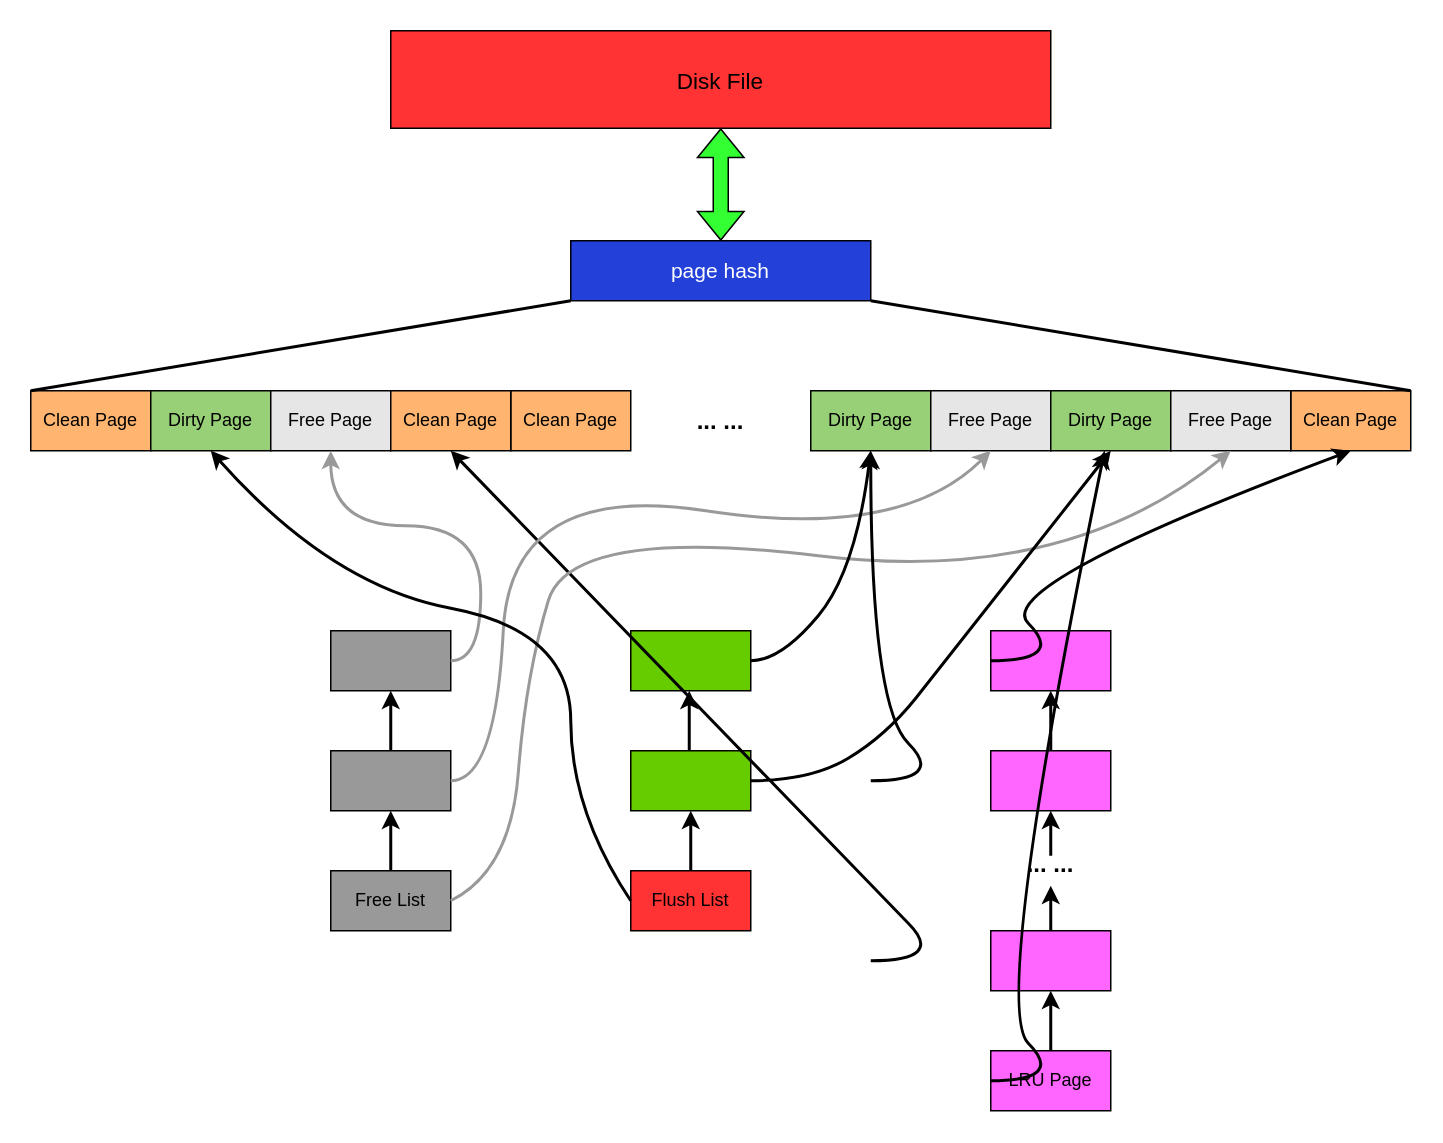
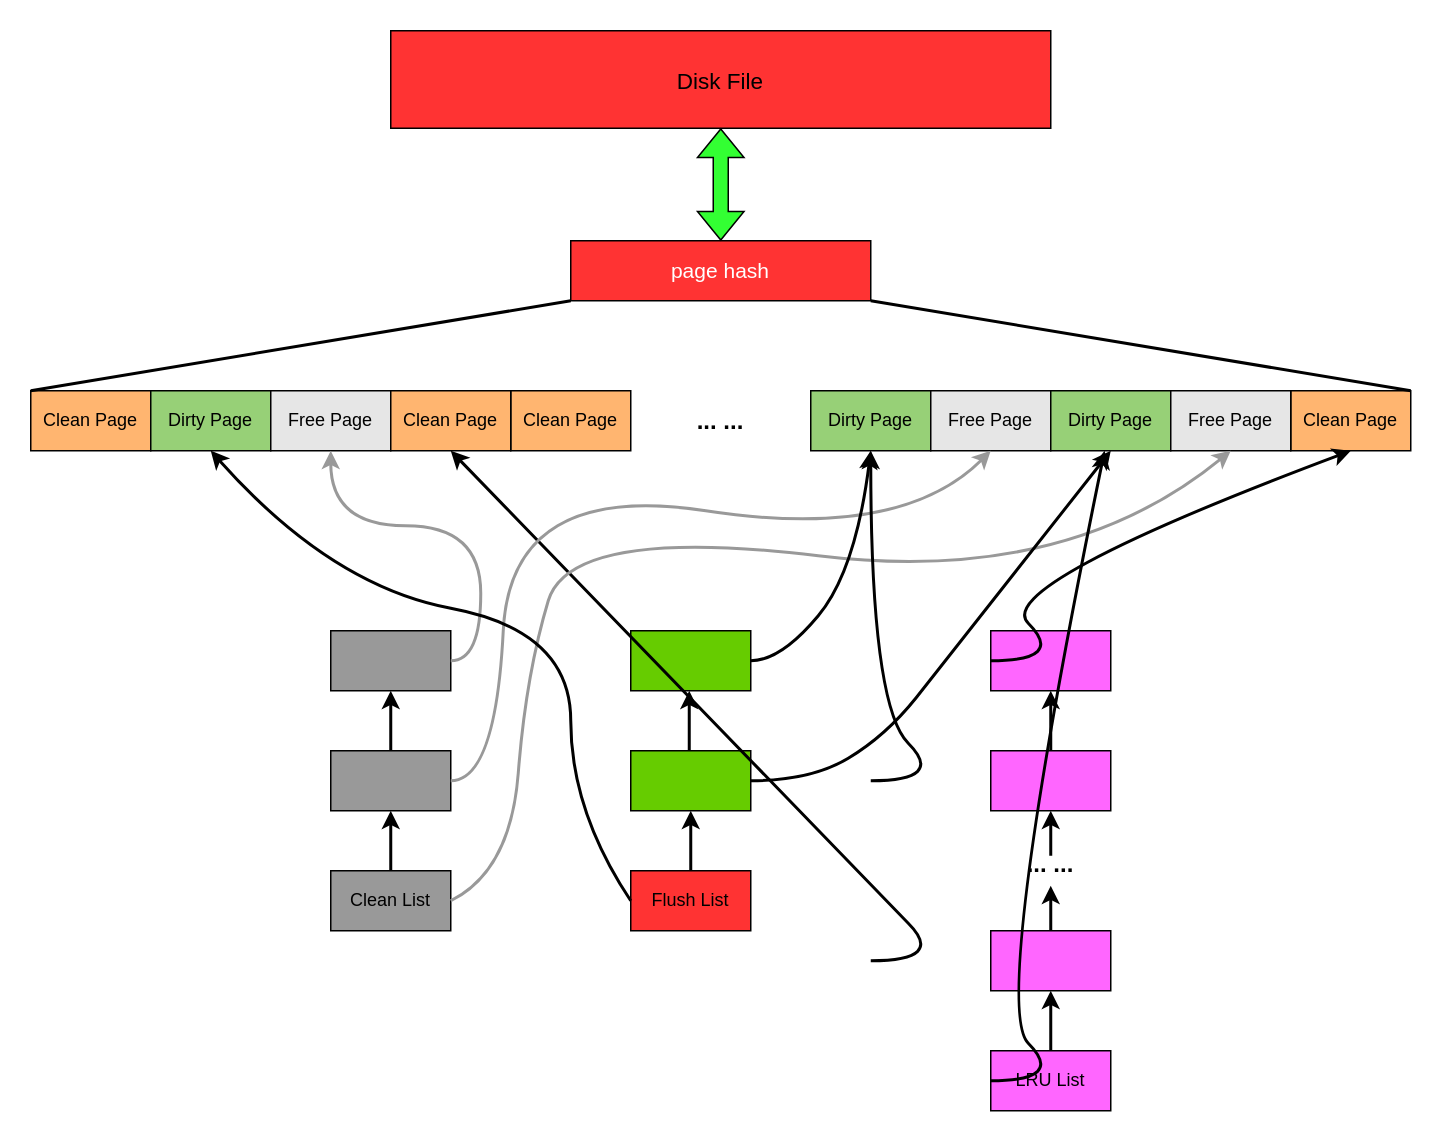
node "page hash": fillcolor #2341d9 -> #ff3333
node "Free List": label "Free List" -> "Clean List"
node "LRU Page": label "LRU Page" -> "LRU List"
